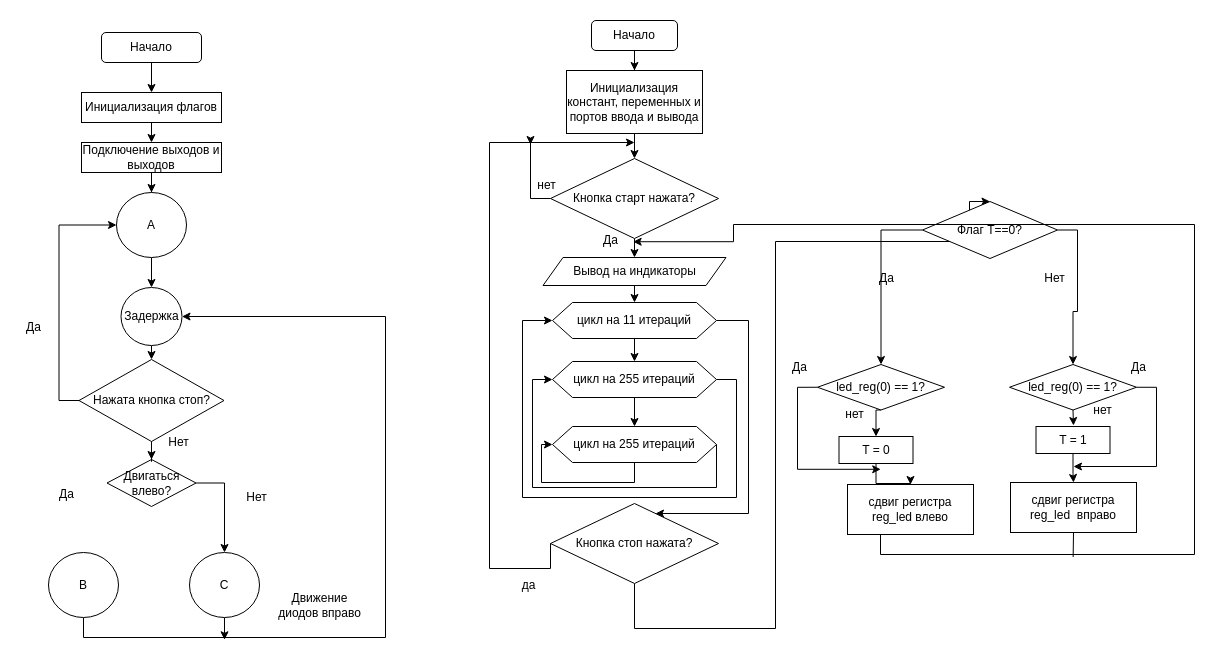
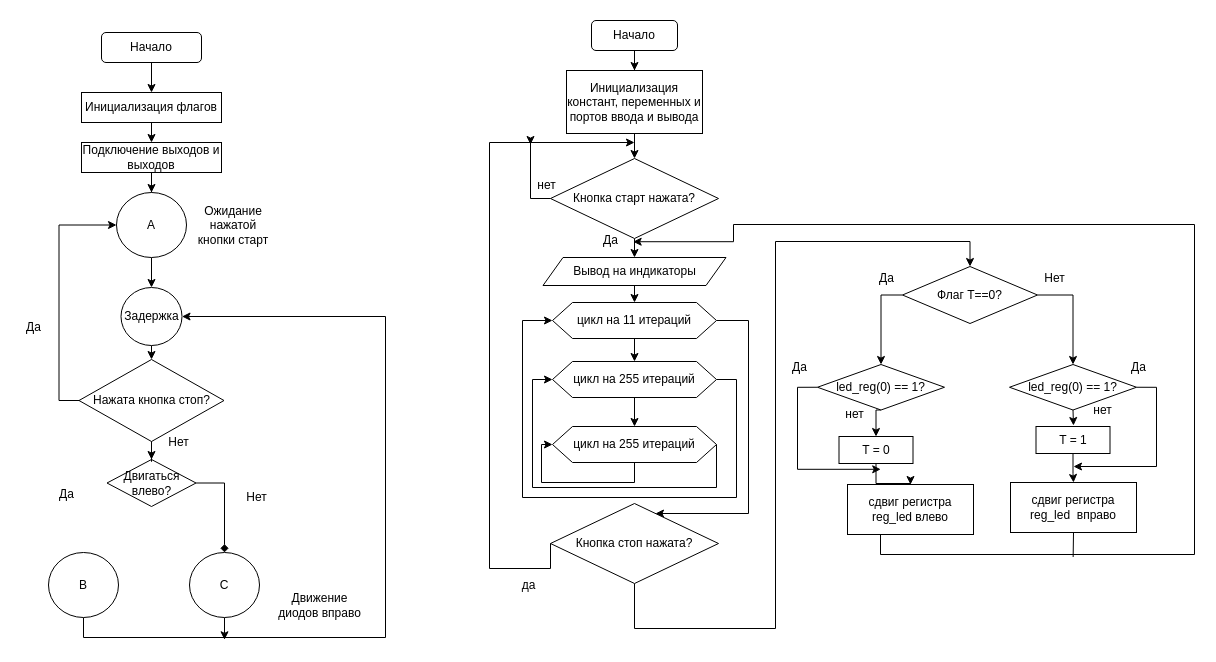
node "Ожидание нажатой кнопки старт": added
node "Флаг Т==0?": moved (990, 230) -> (970, 295)
edge "Двигаться влево?" -> "С": arrowhead classic -> diamond
